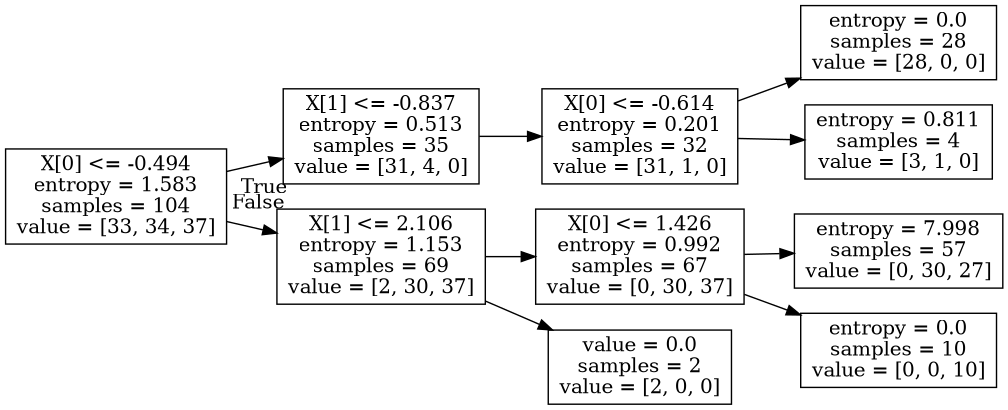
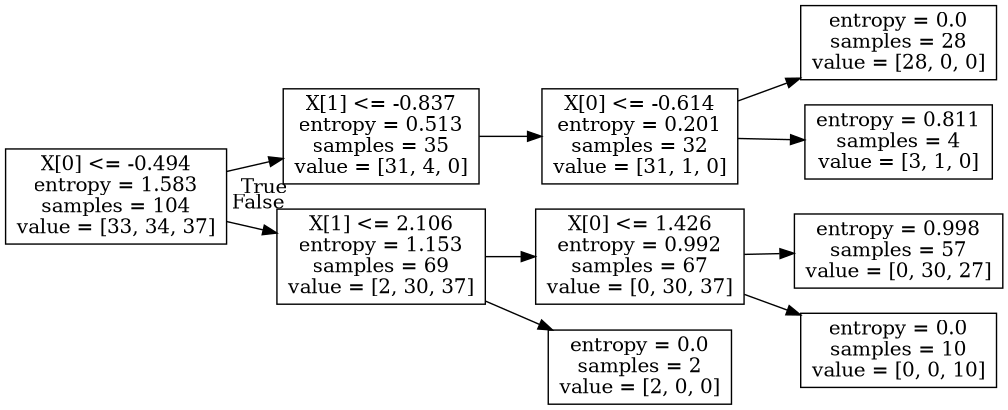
node "entropy = 7.998 samples = 57 value = [0, 30, 27]": label "entropy = 7.998 samples = 57 value = [0, 30, 27]" -> "entropy = 0.998 samples = 57 value = [0, 30, 27]"
node "value = 0.0 samples = 2 value = [2, 0, 0]": label "value = 0.0 samples = 2 value = [2, 0, 0]" -> "entropy = 0.0 samples = 2 value = [2, 0, 0]"
